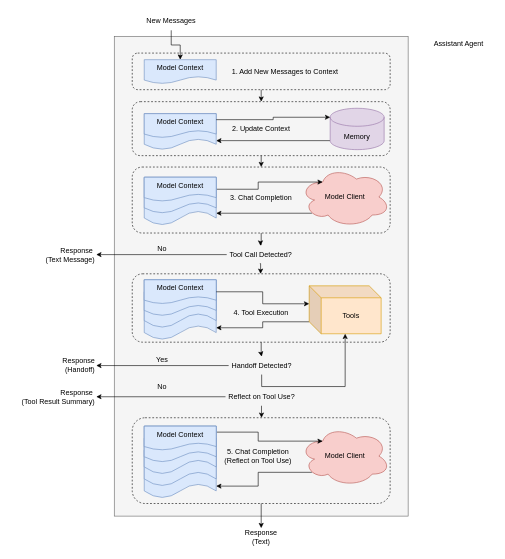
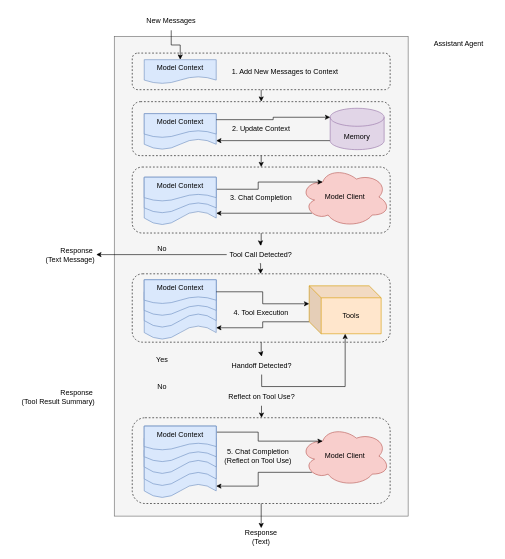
node "Response (Handoff)": removed
edge "Handoff Detected?" -> "Response (Handoff)": removed
edge "Reflect on Tool Use?" -> "Response (Tool Result Summary)": removed
